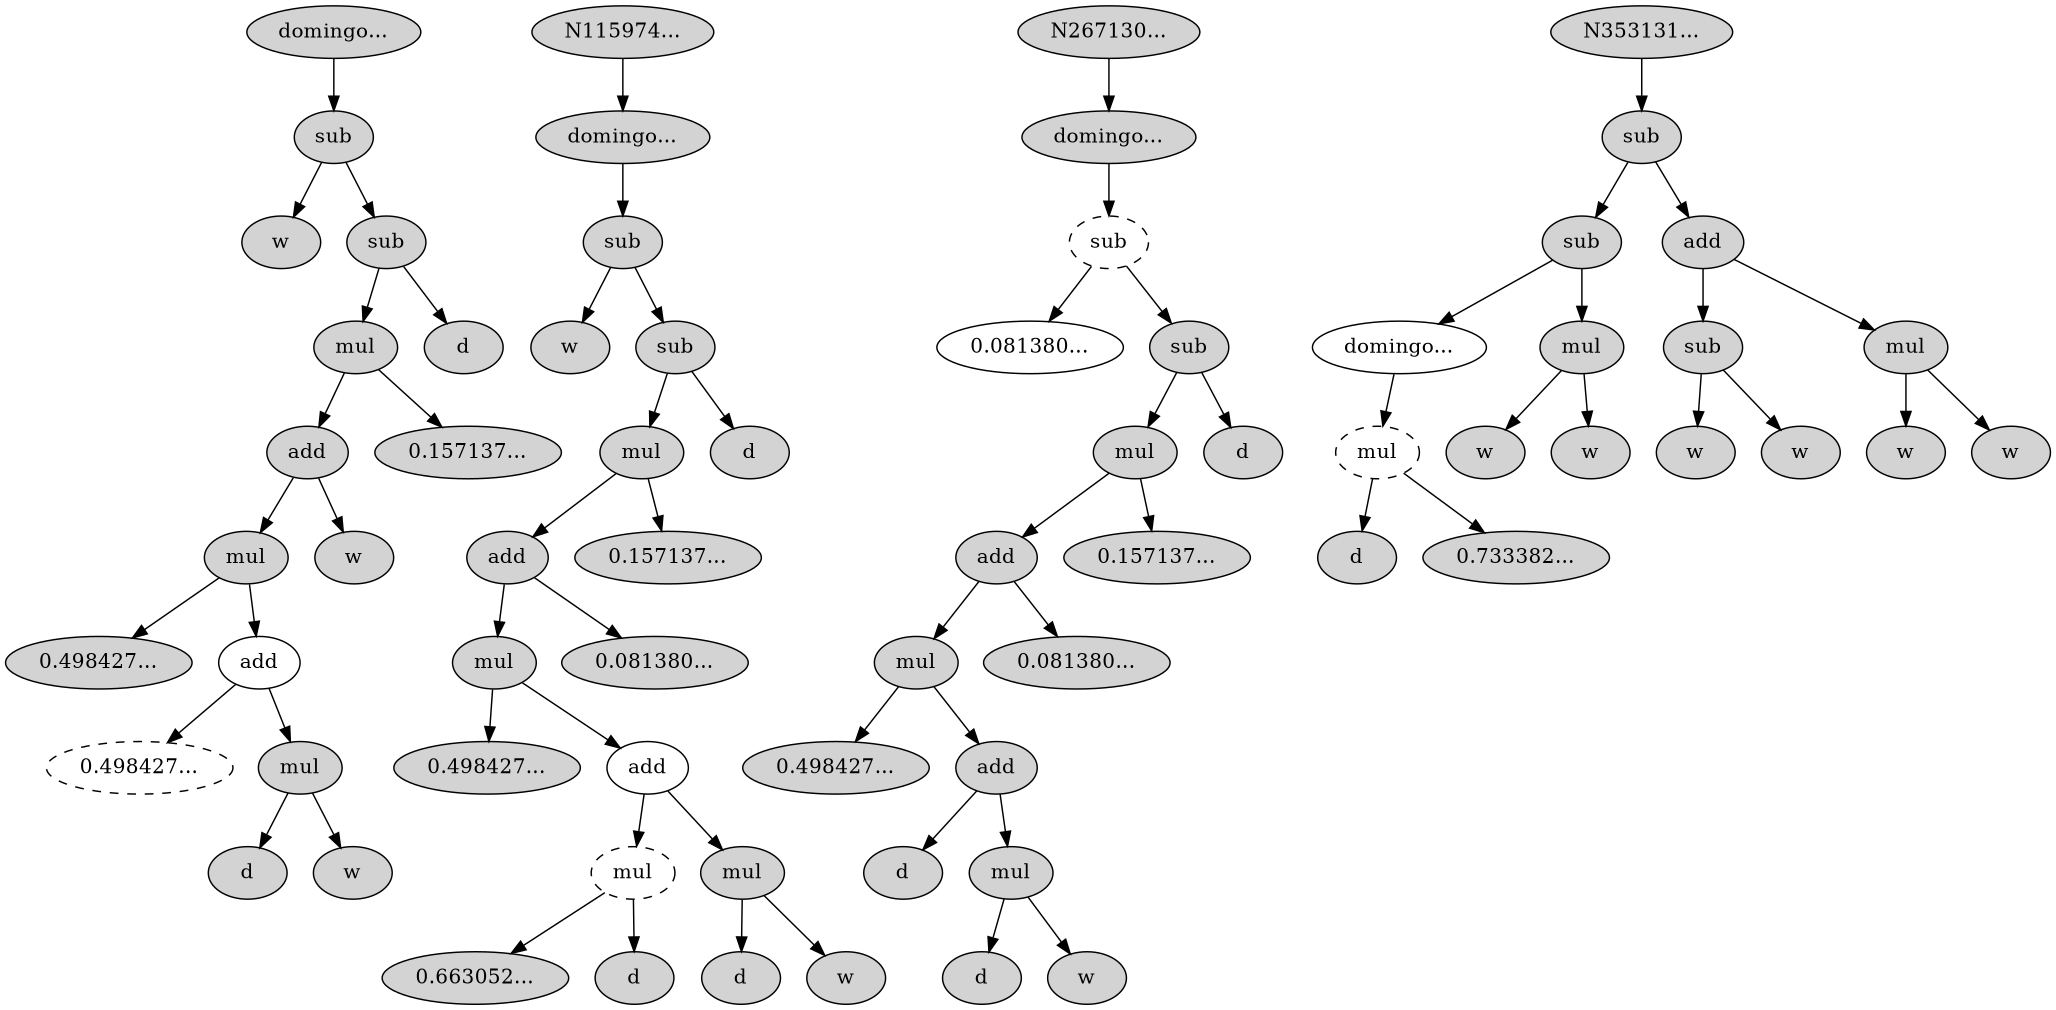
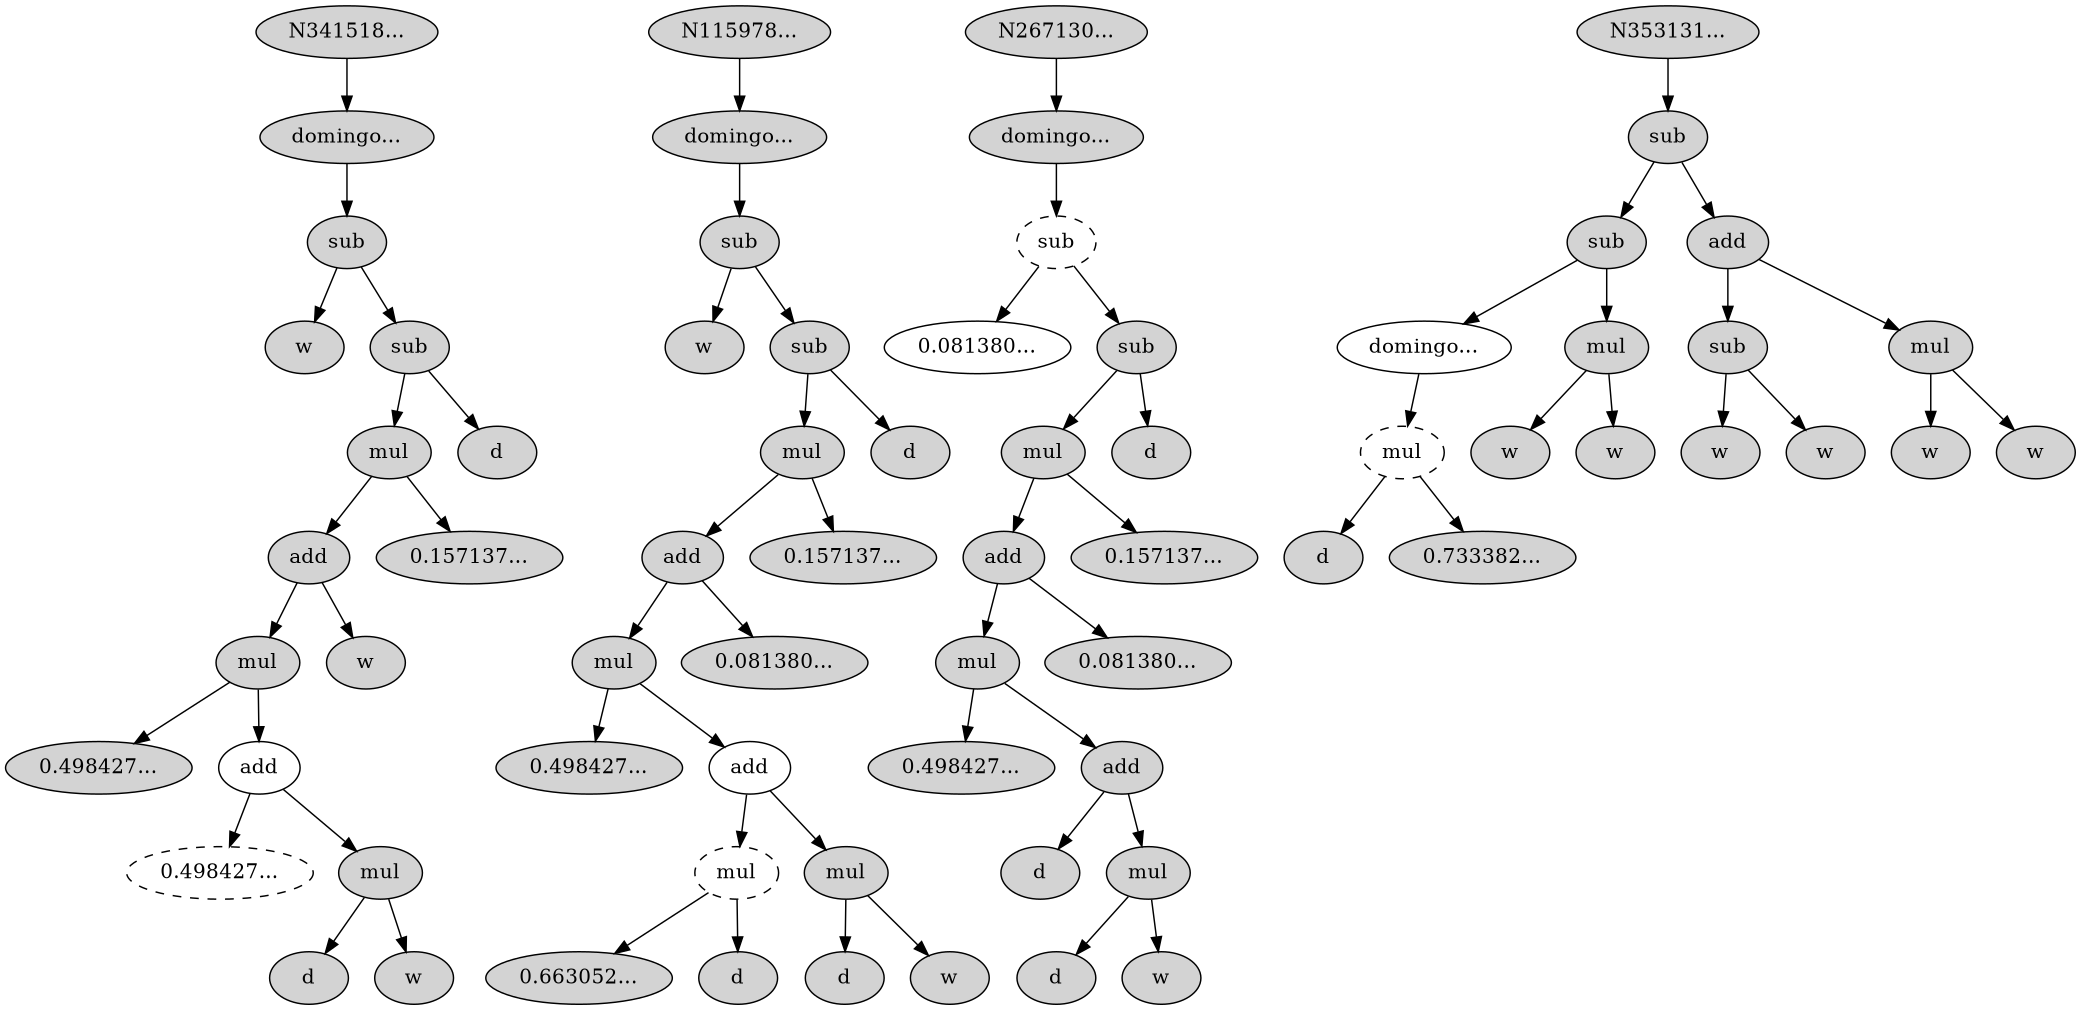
node "N341518...": added
node "N115974...": label "N115974..." -> "N115978..."
